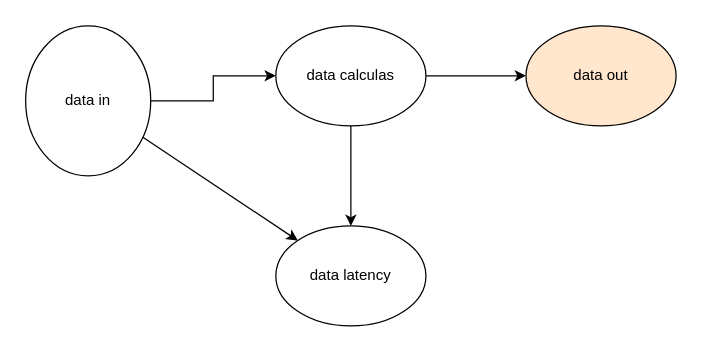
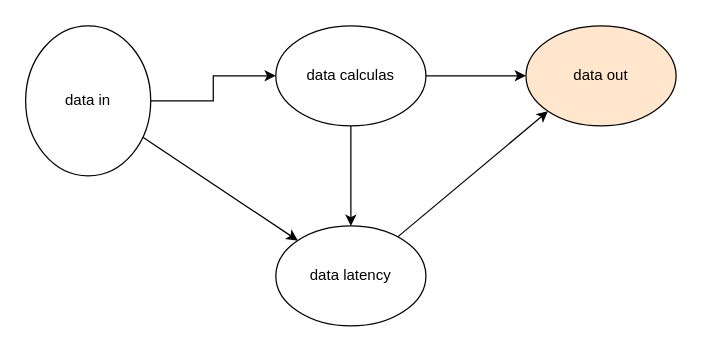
edge "data latency" -> "data out": added
